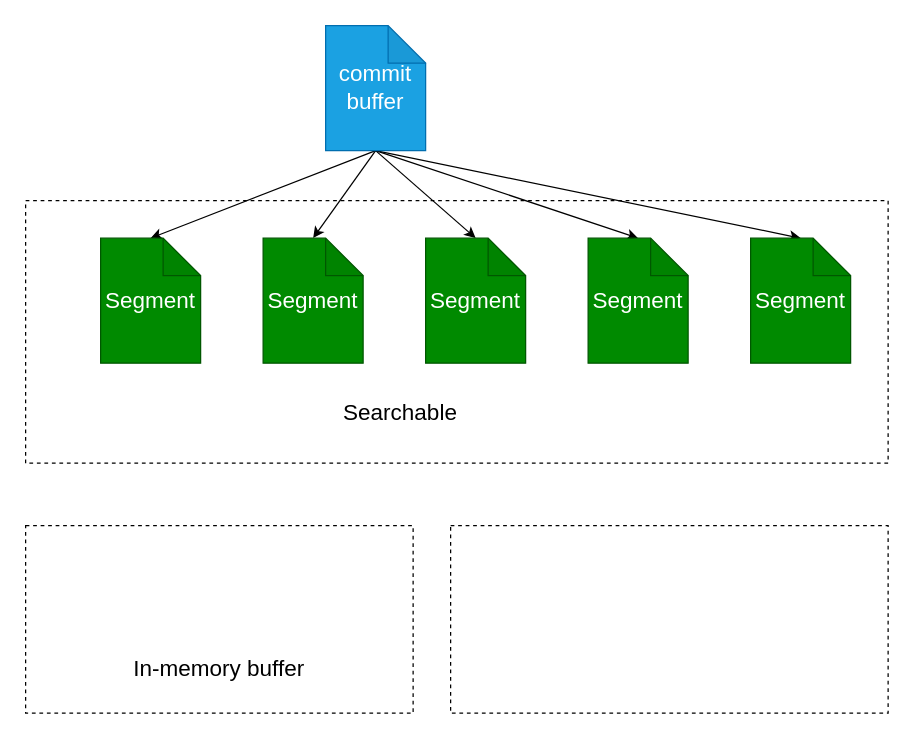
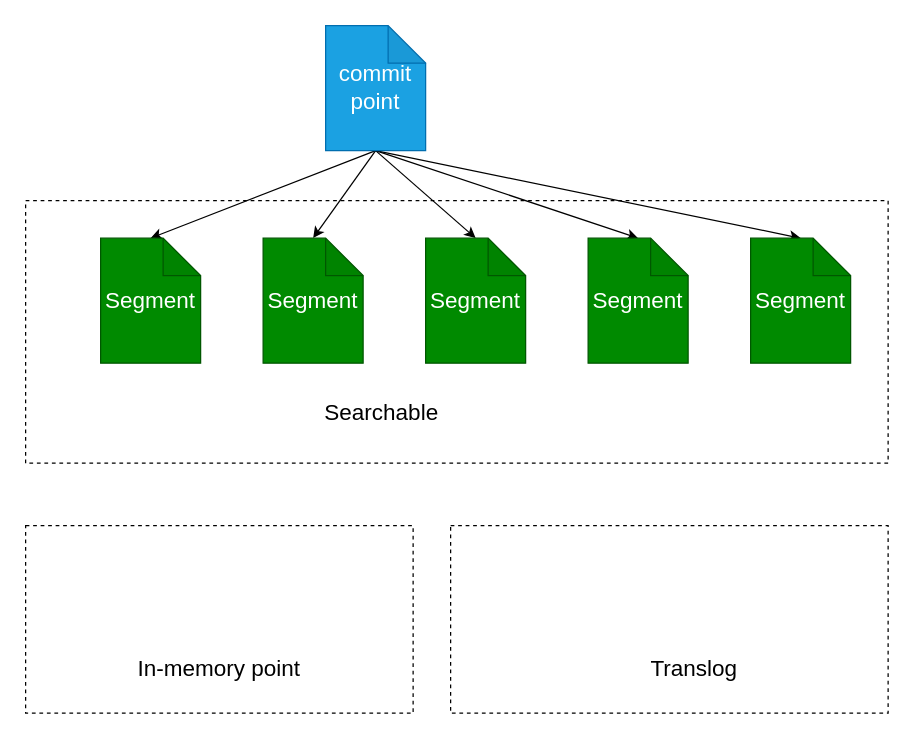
node "commit buffer": label "commit buffer" -> "commit point"
node "Searchable": moved (401, 413) -> (382, 413)
node "In-memory buffer": label "In-memory buffer" -> "In-memory point"
node "Translog": added
